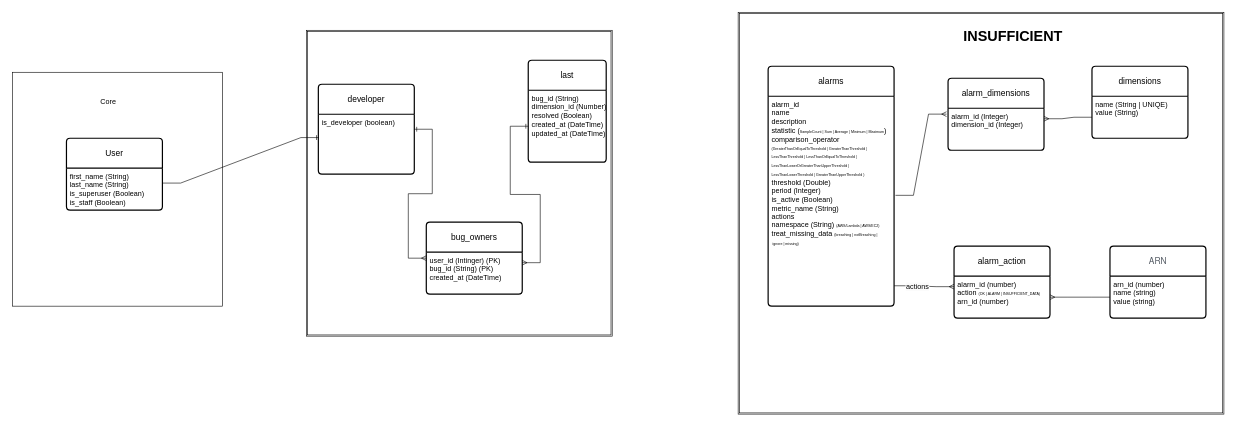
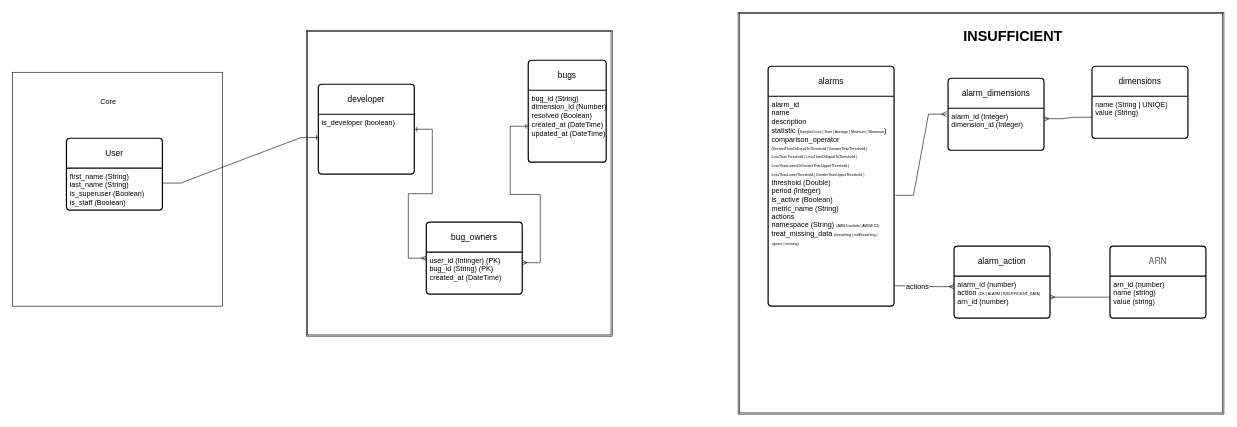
node "last": label "last" -> "bugs"
